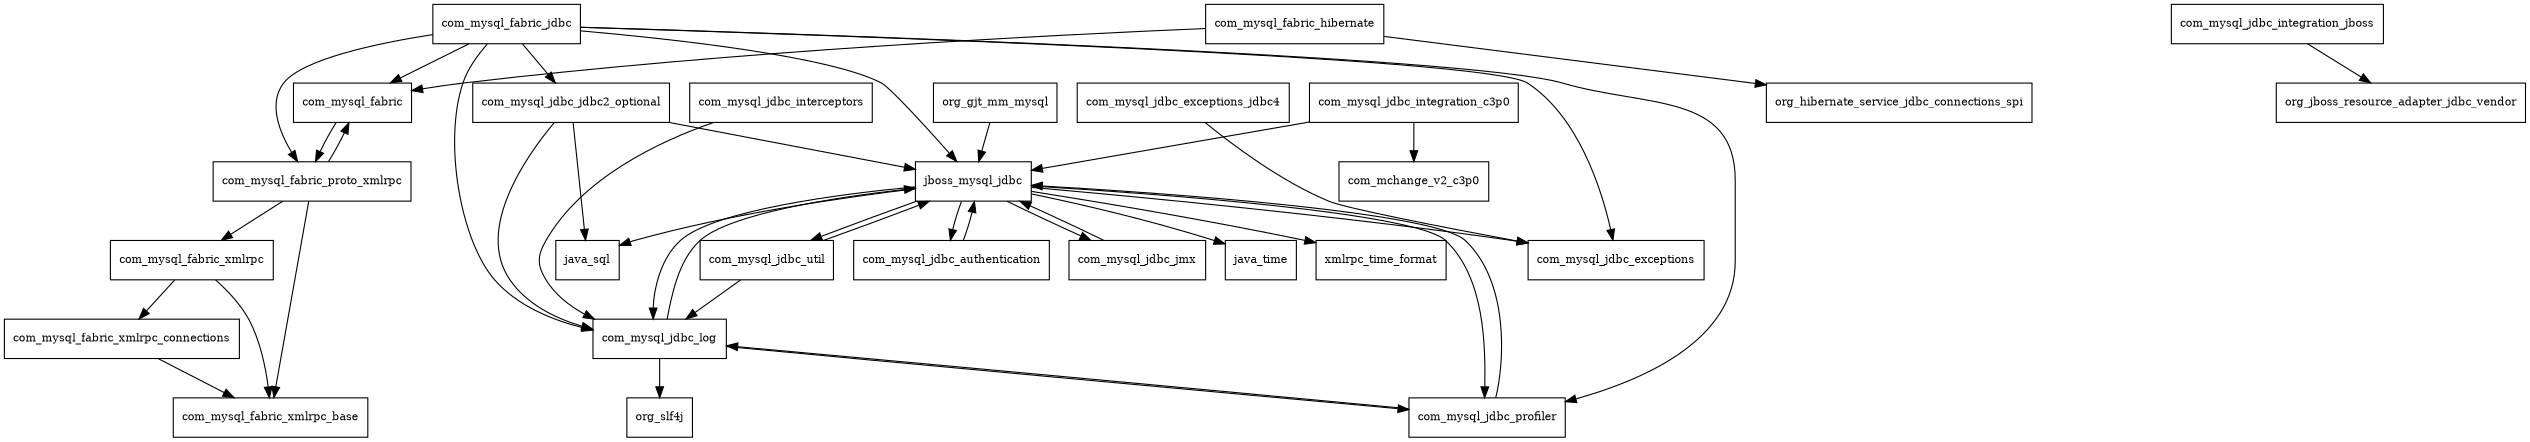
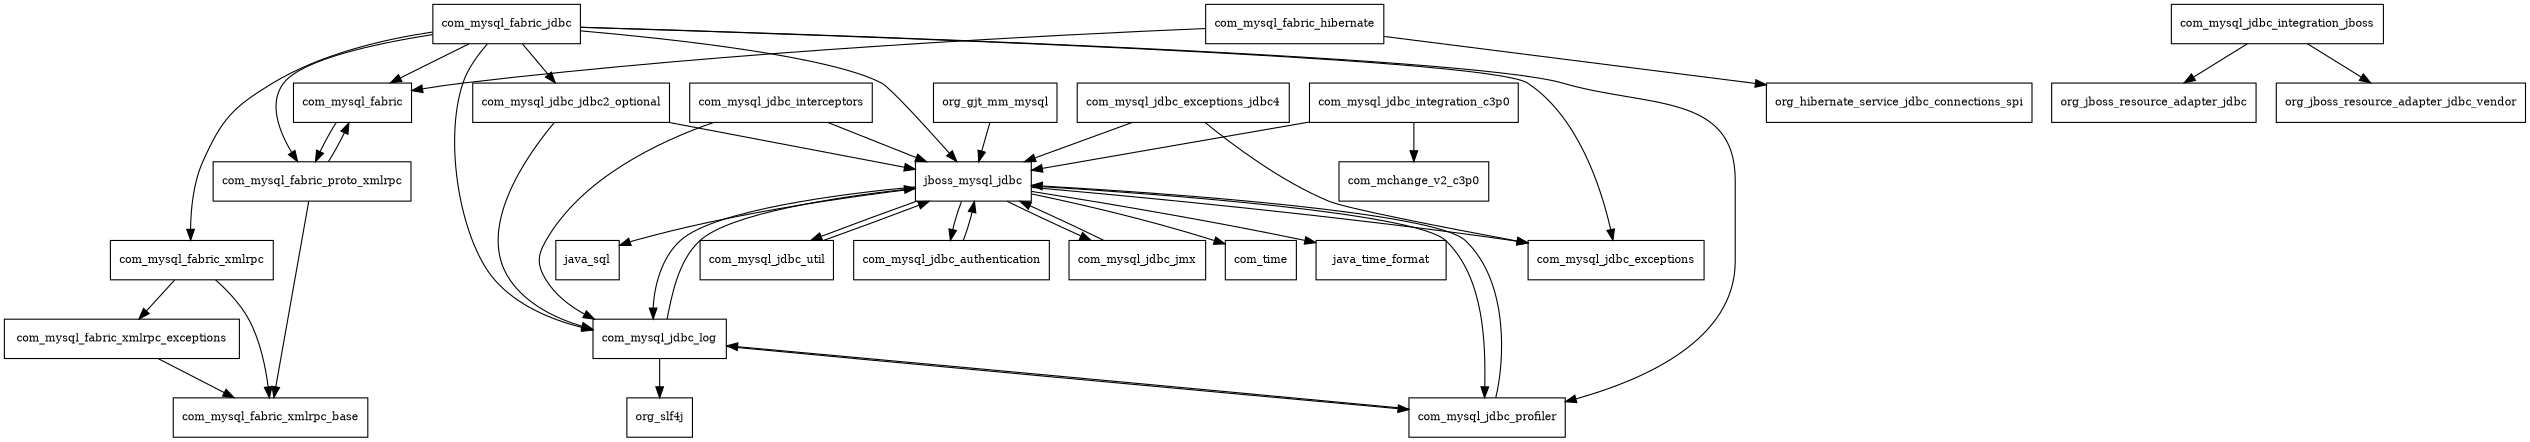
node "org_jboss_resource_adapter_jdbc": added
edge "com_mysql_jdbc_interceptors" -> "jboss_mysql_jdbc": added
edge "com_mysql_jdbc_exceptions_jdbc4" -> "jboss_mysql_jdbc": added
edge "com_mysql_jdbc_jdbc2_optional" -> "java_sql": removed
edge "com_mysql_fabric_proto_xmlrpc" -> "com_mysql_fabric_xmlrpc": now "com_mysql_fabric_jdbc" -> "com_mysql_fabric_xmlrpc"
node "java_time": label "java_time" -> "com_time"
node "xmlrpc_time_format": label "xmlrpc_time_format" -> "java_time_format"
edge "com_mysql_jdbc_util" -> "com_mysql_jdbc_log": removed
node "com_mysql_fabric_xmlrpc_connections": label "com_mysql_fabric_xmlrpc_connections" -> "com_mysql_fabric_xmlrpc_exceptions"
